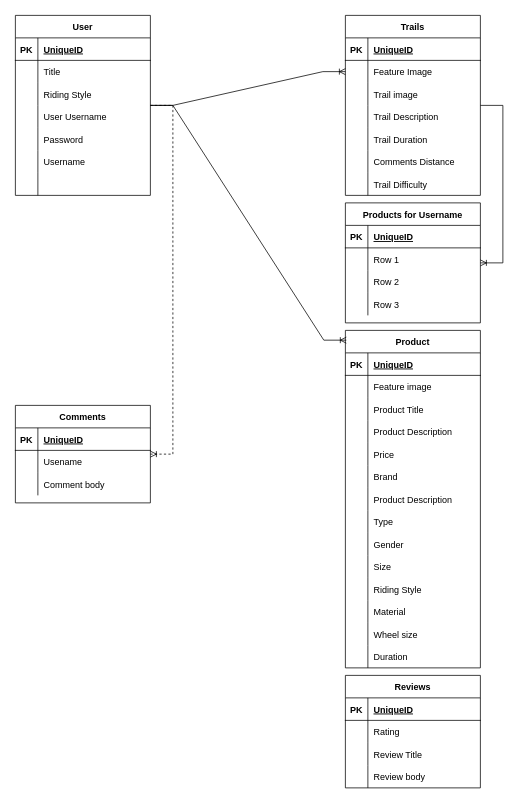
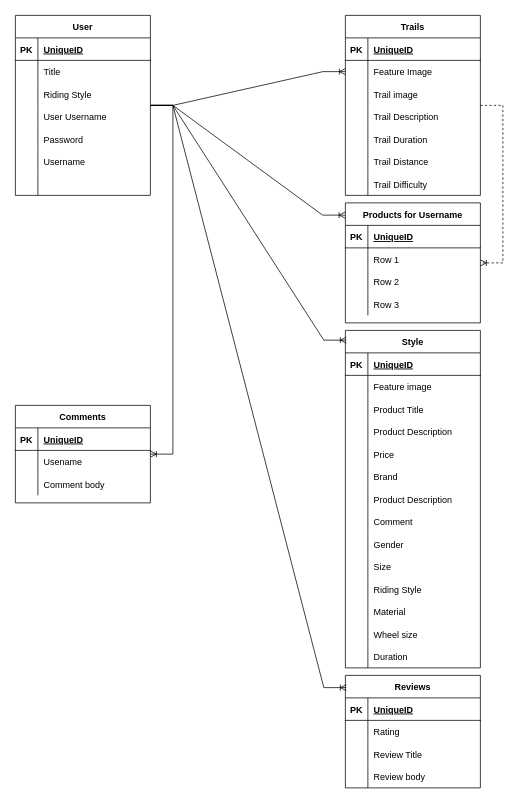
node "Comments Distance": label "Comments Distance" -> "Trail Distance"
edge "User" -> "Products for Username": added
edge "Trails" -> "Products for Username": style solid -> dashed
edge "User" -> "Comments": style dashed -> solid
node "Product": label "Product" -> "Style"
edge "User" -> "Reviews": added
node "Type": label "Type" -> "Comment"
